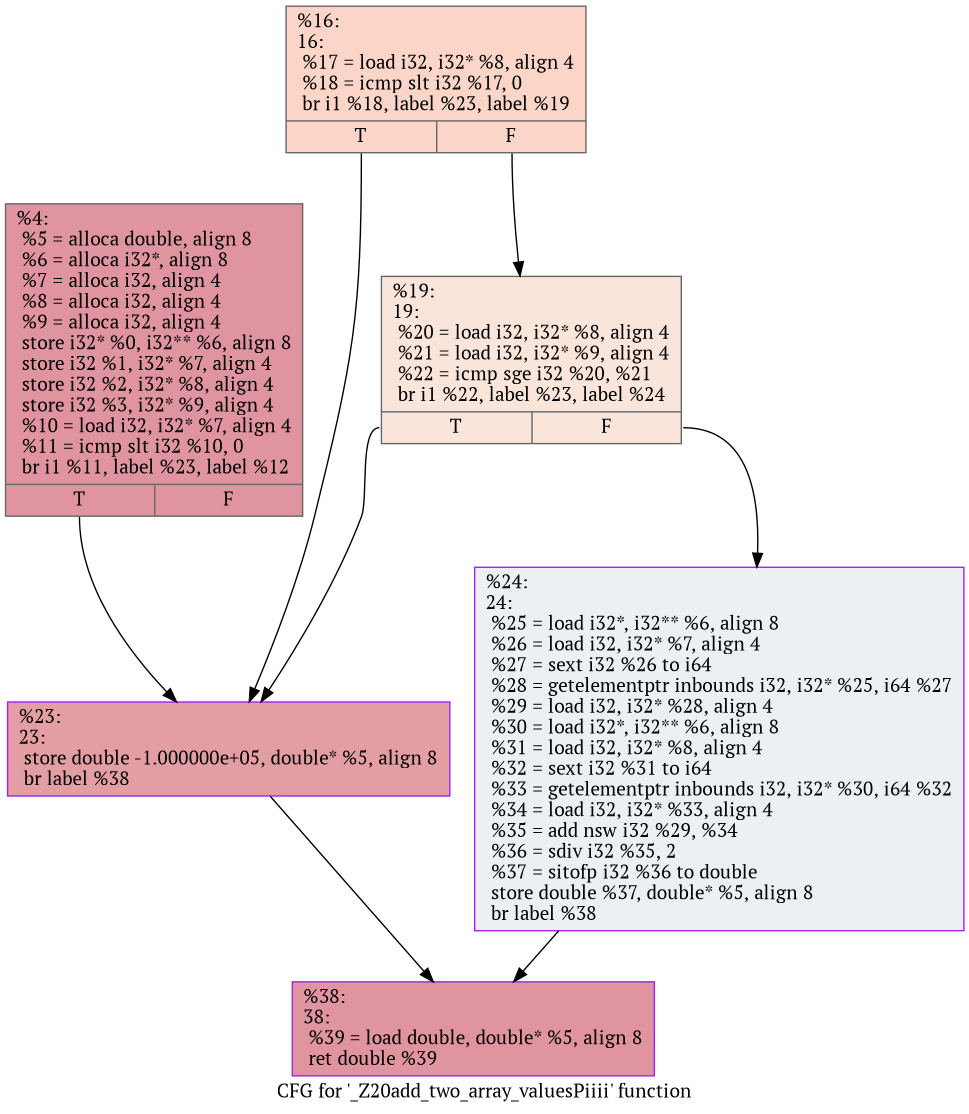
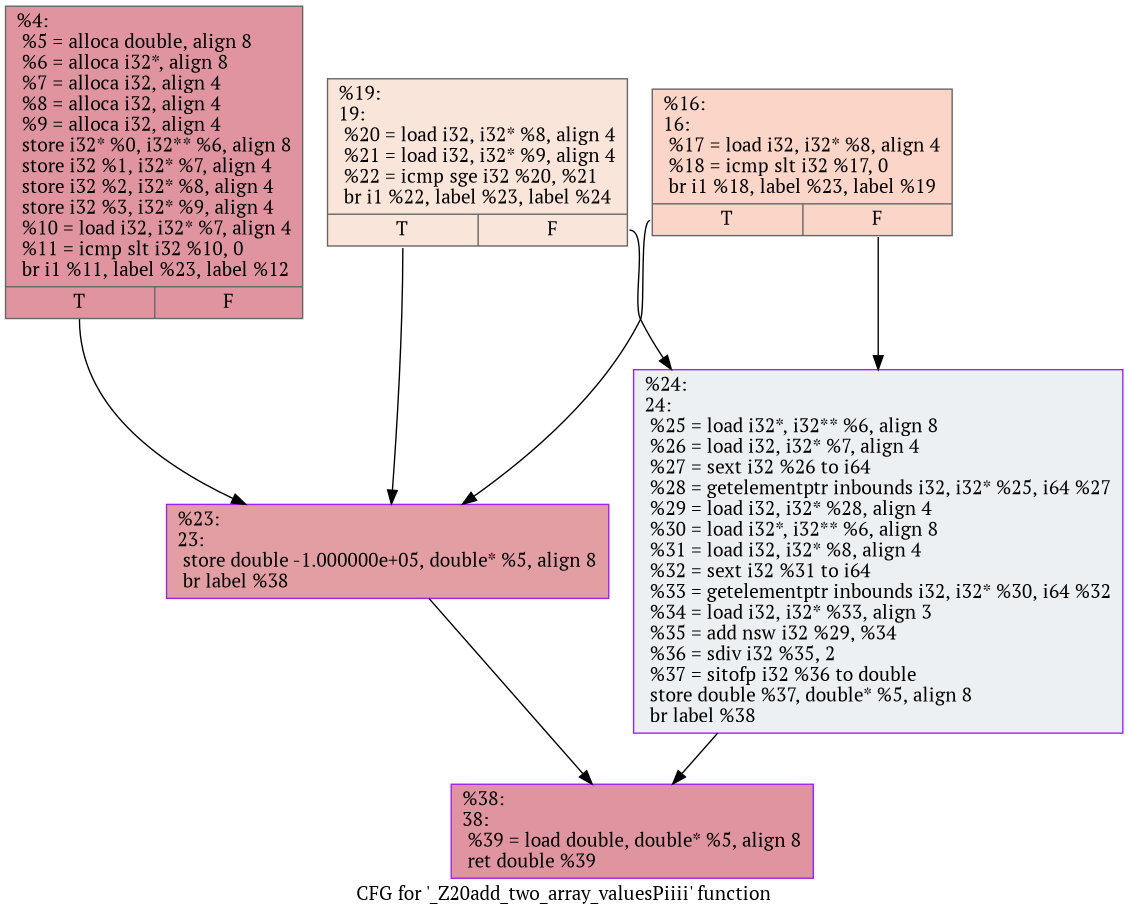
edge "%16:" -> "%19:": now "%16:" -> "%24:"
node "%24:": text "%34 = load i32, i32* %33, align 4" -> "%34 = load i32, i32* %33, align 3"
